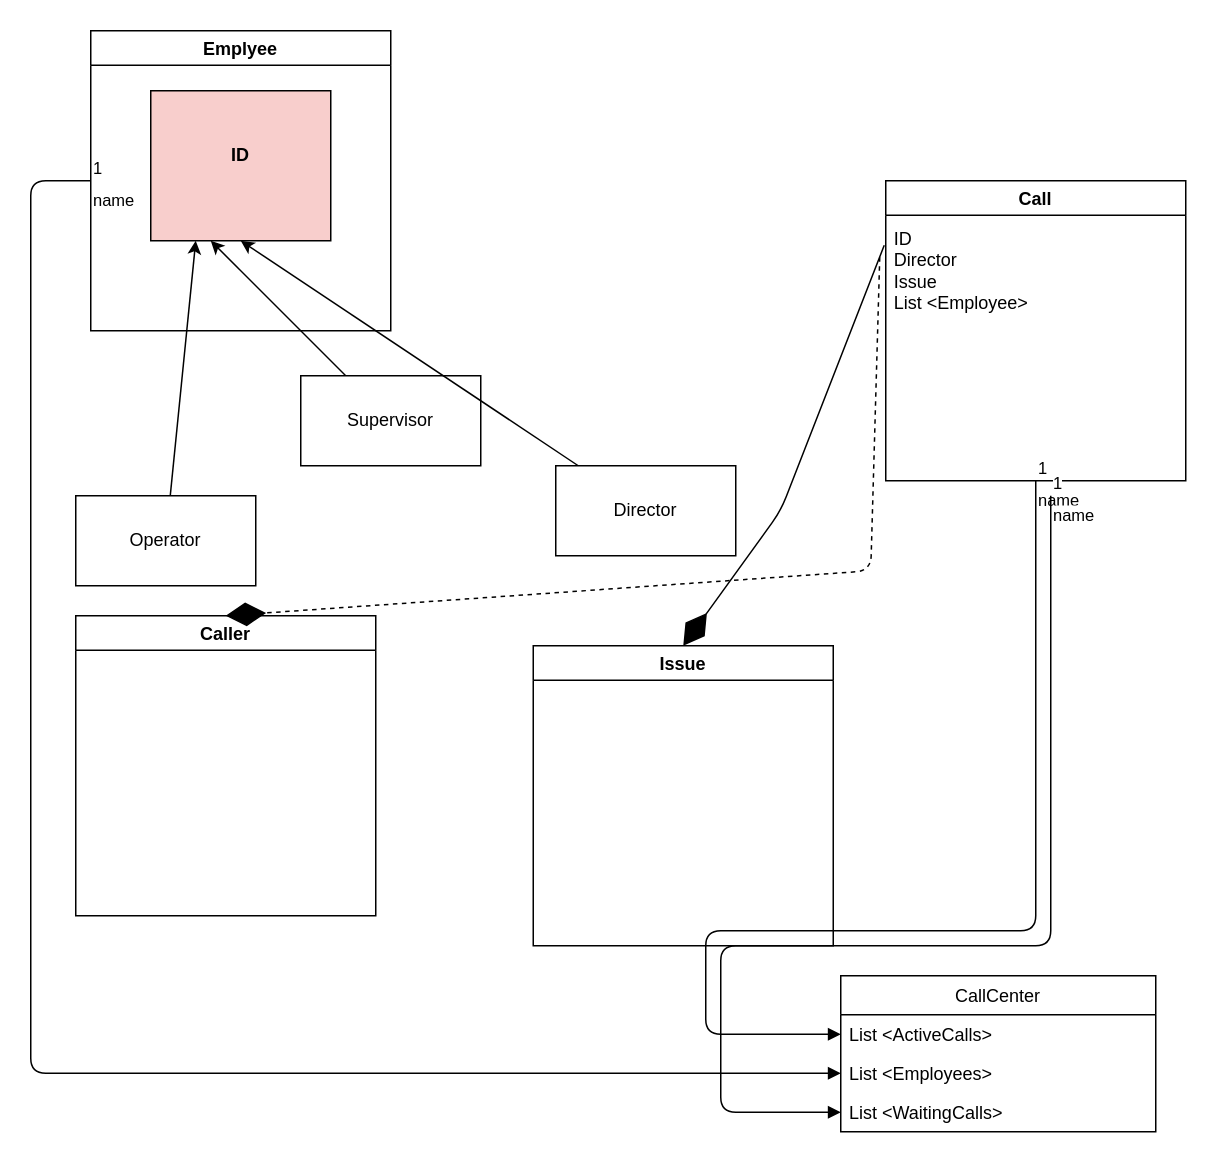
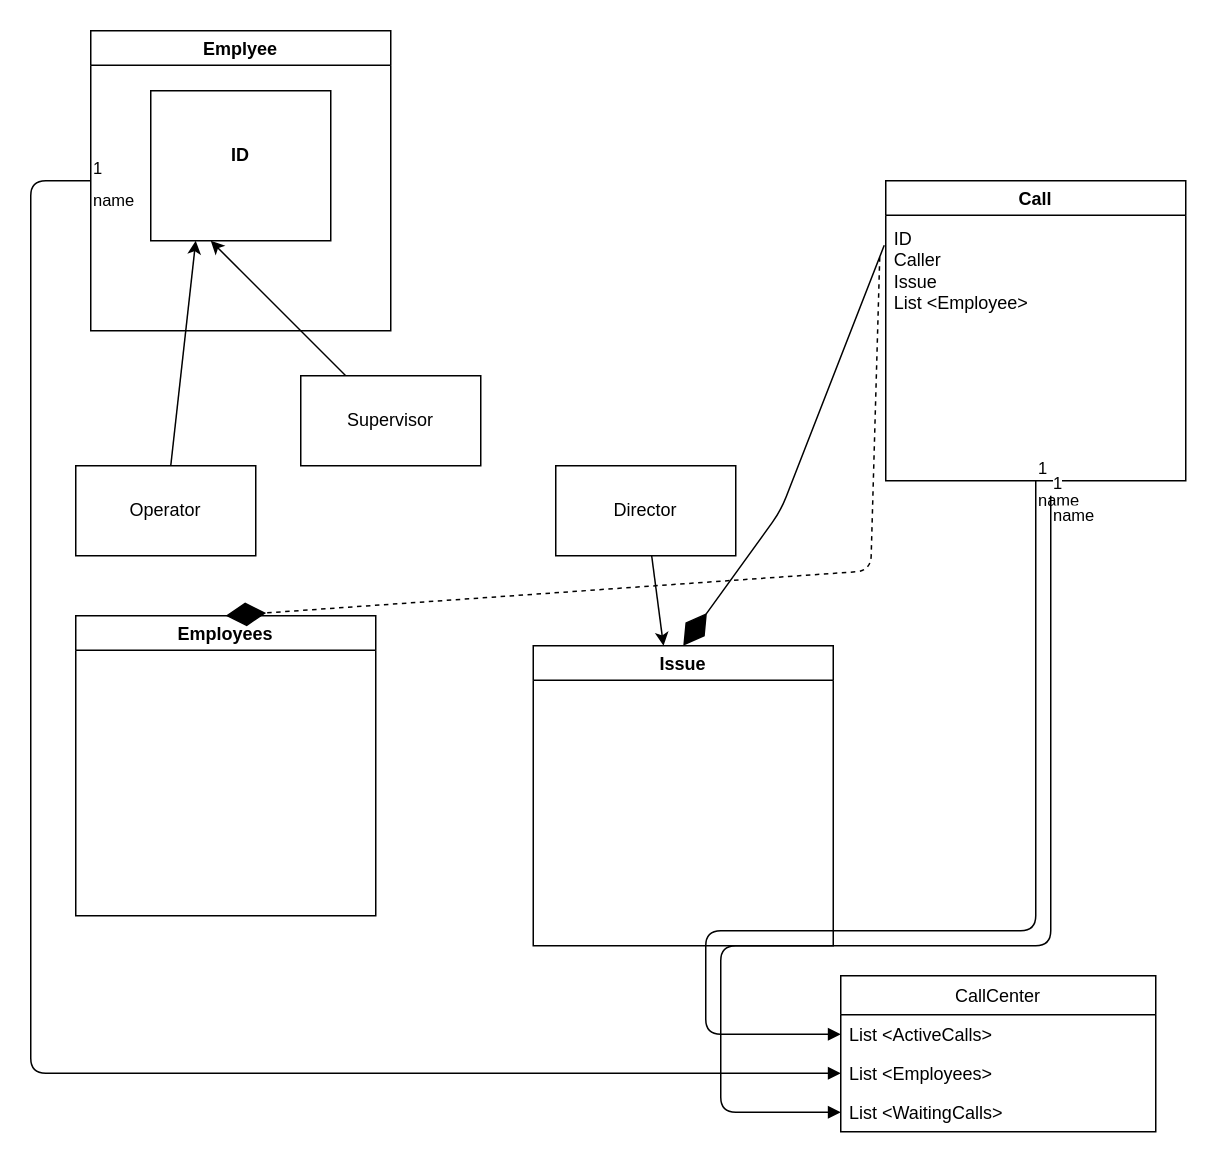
node "ID": fillcolor #f8cecc -> #ffffff
node "ID Director Issue List <Employee>": label "ID Director Issue List <Employee>" -> "ID Caller Issue List <Employee>"
edge "Director" -> "ID": now "Director" -> "Issue"
node "Operator": moved (166, 541) -> (166, 511)
node "Caller": label "Caller" -> "Employees"
